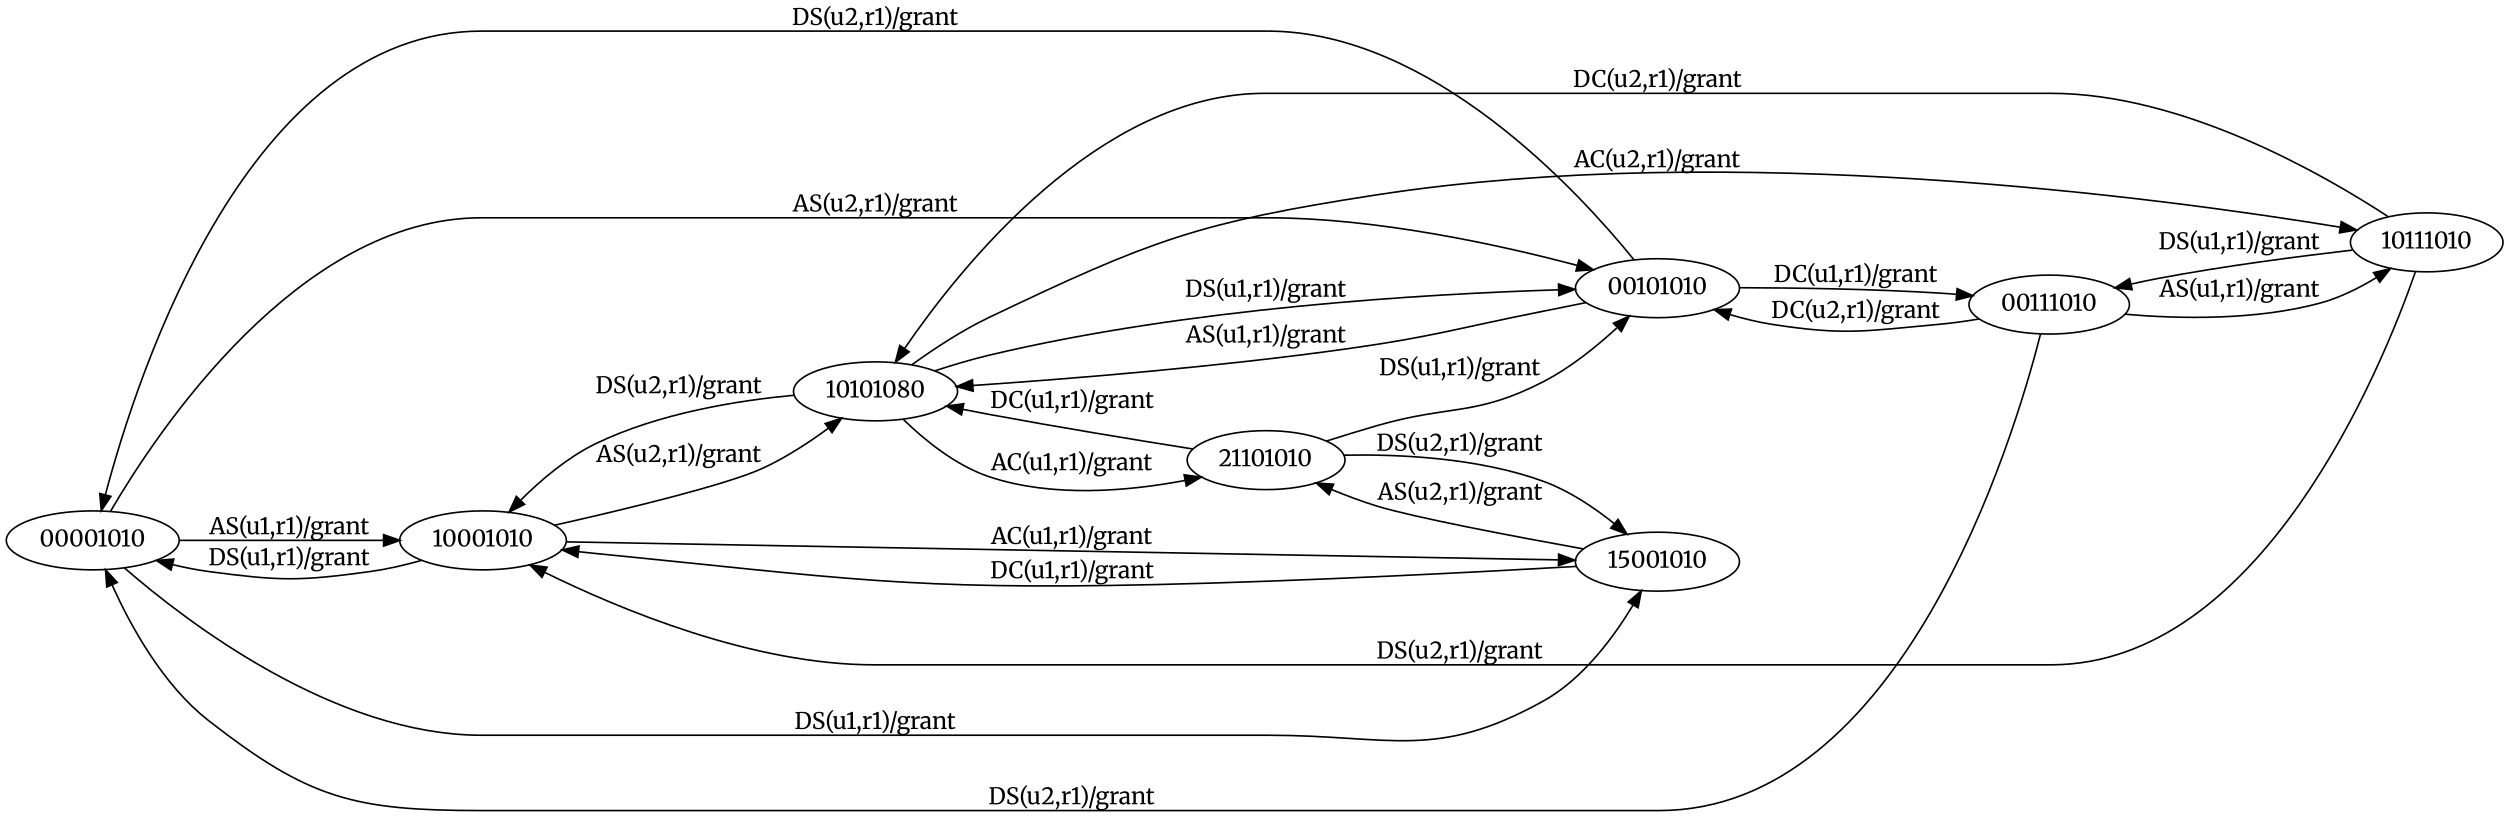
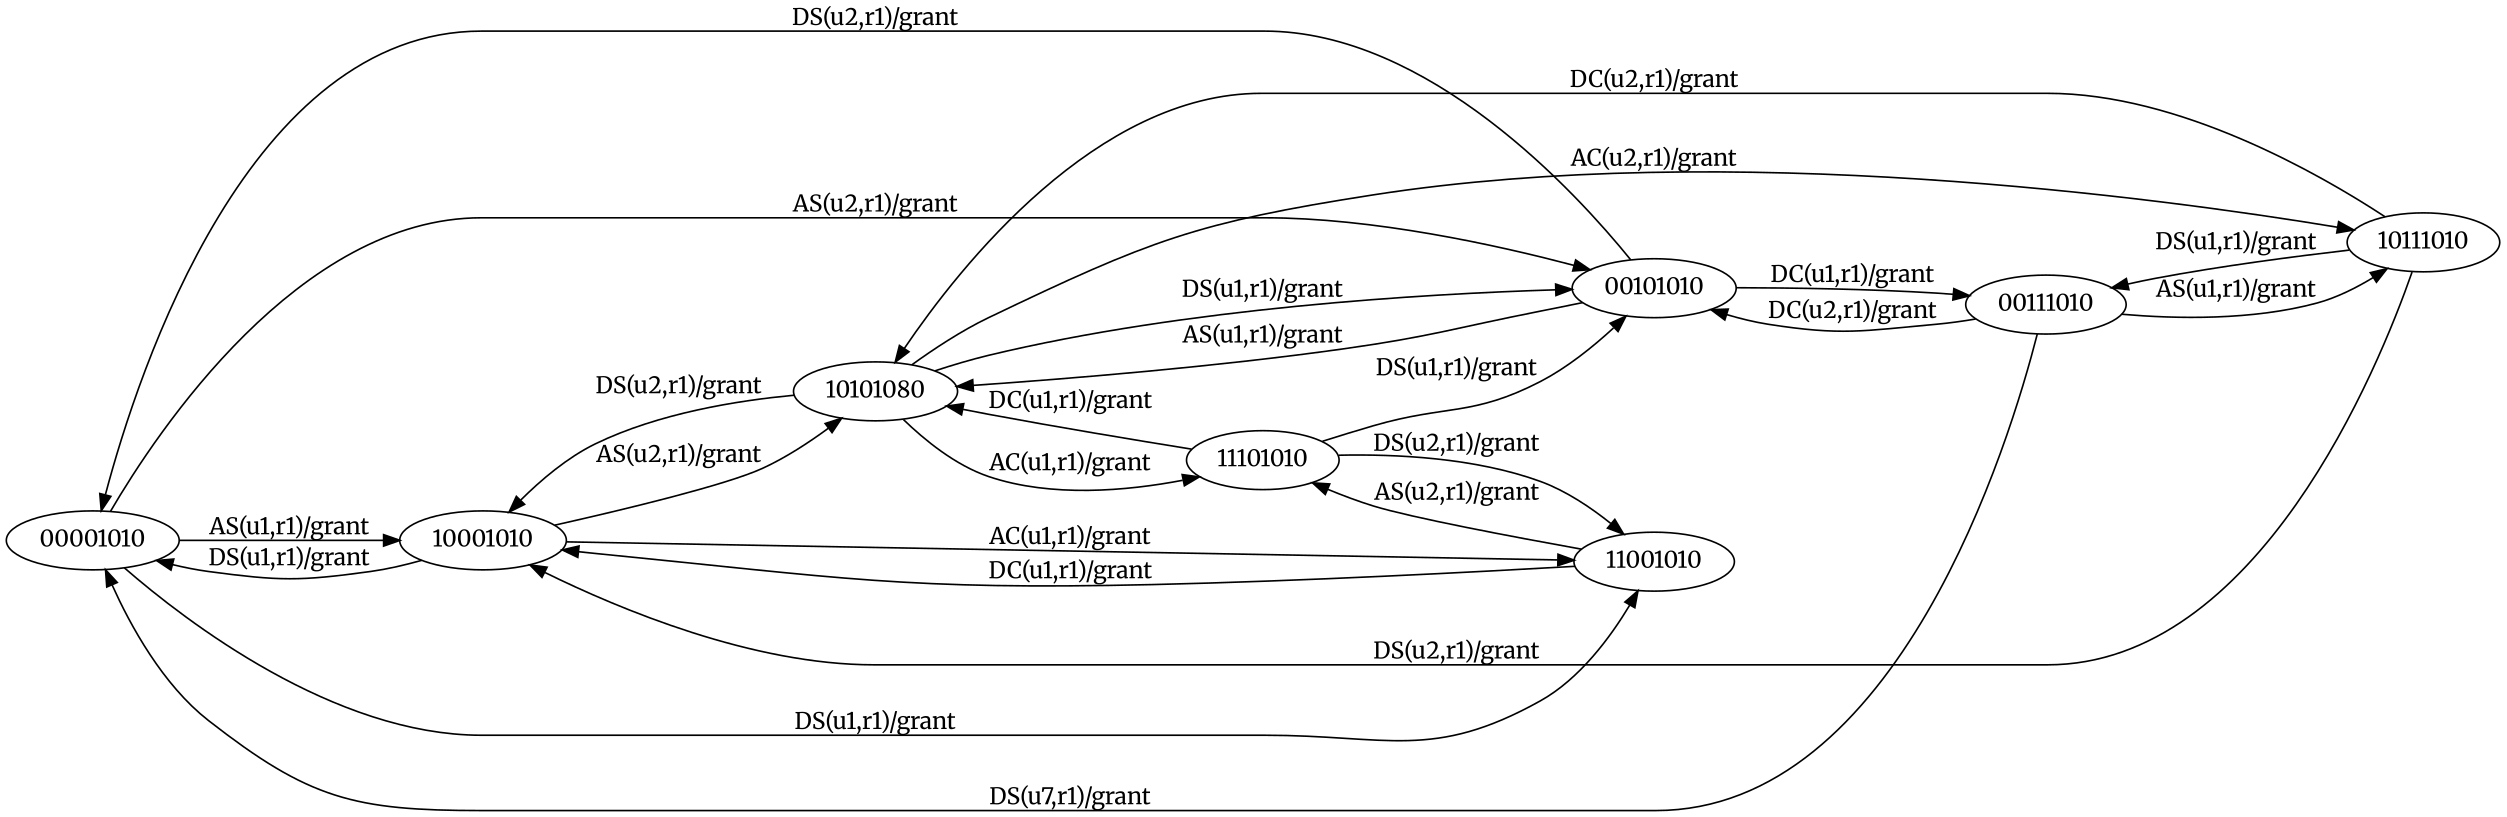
node "21101010": label "21101010" -> "11101010"
node "15001010": label "15001010" -> "11001010"
edge "00111010" -> "00001010": label "DS(u2,r1)/grant" -> "DS(u7,r1)/grant"
